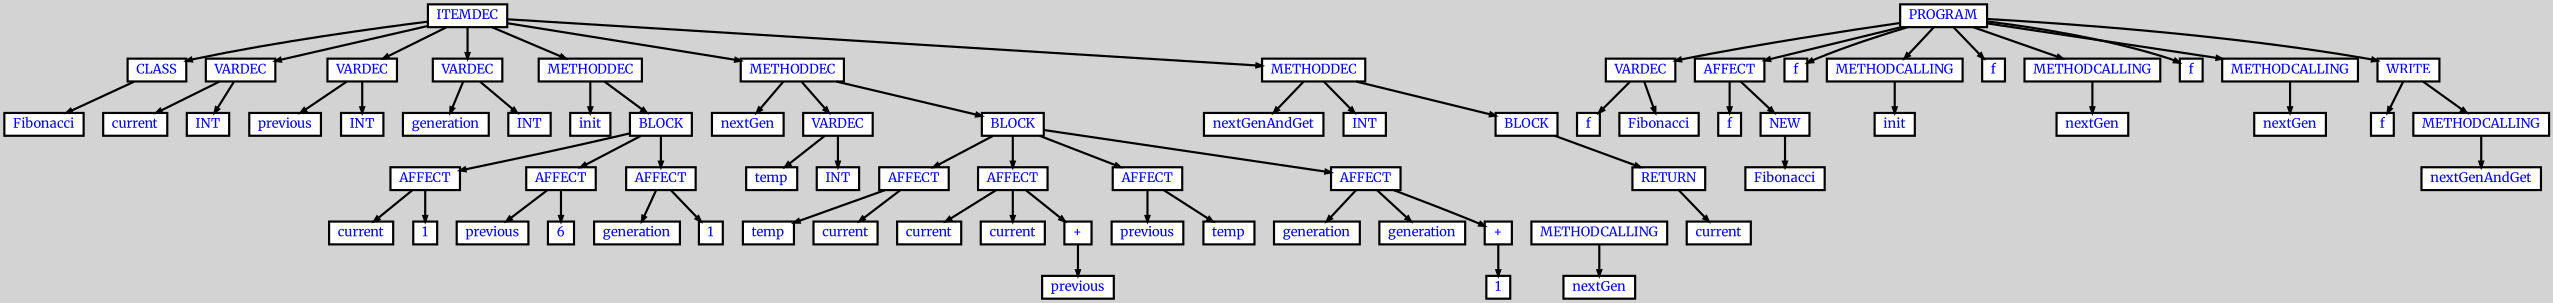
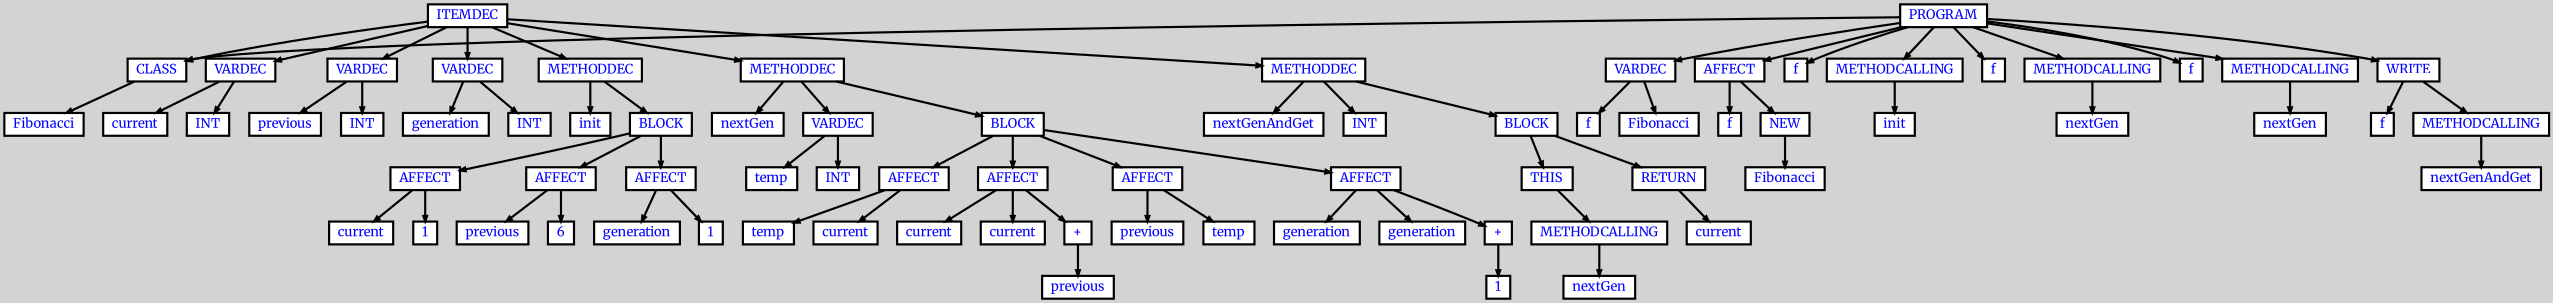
edge "PROGRAM" -> "CLASS": added
node "THIS": added
